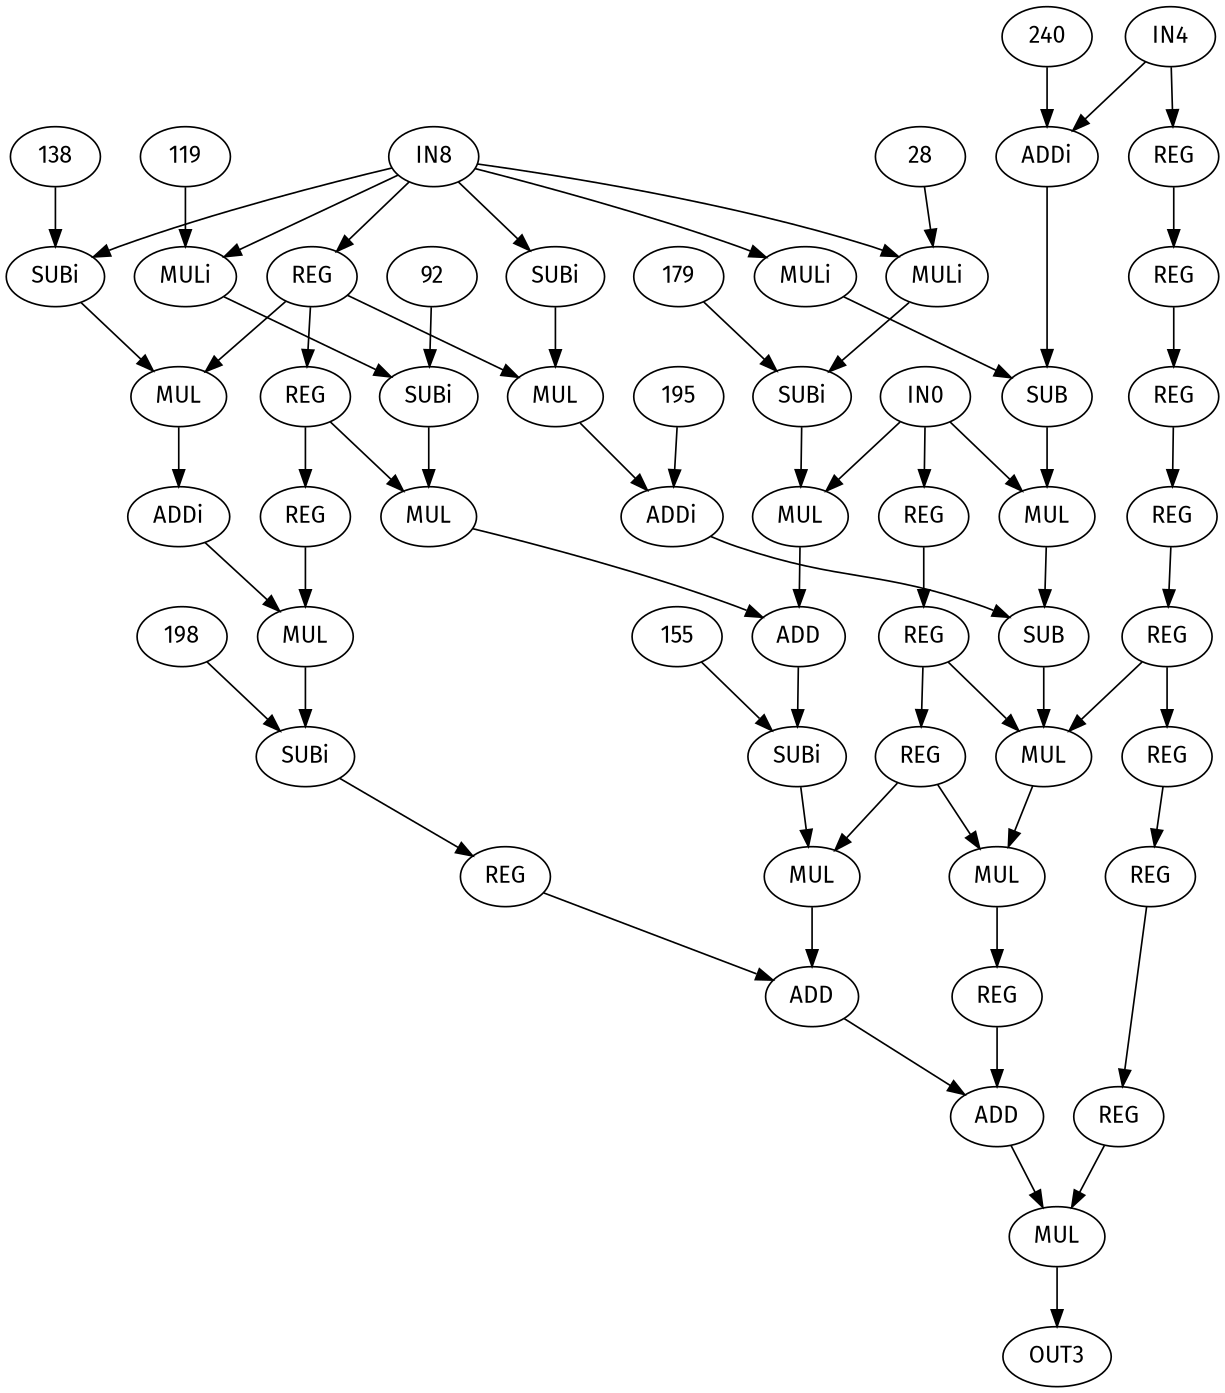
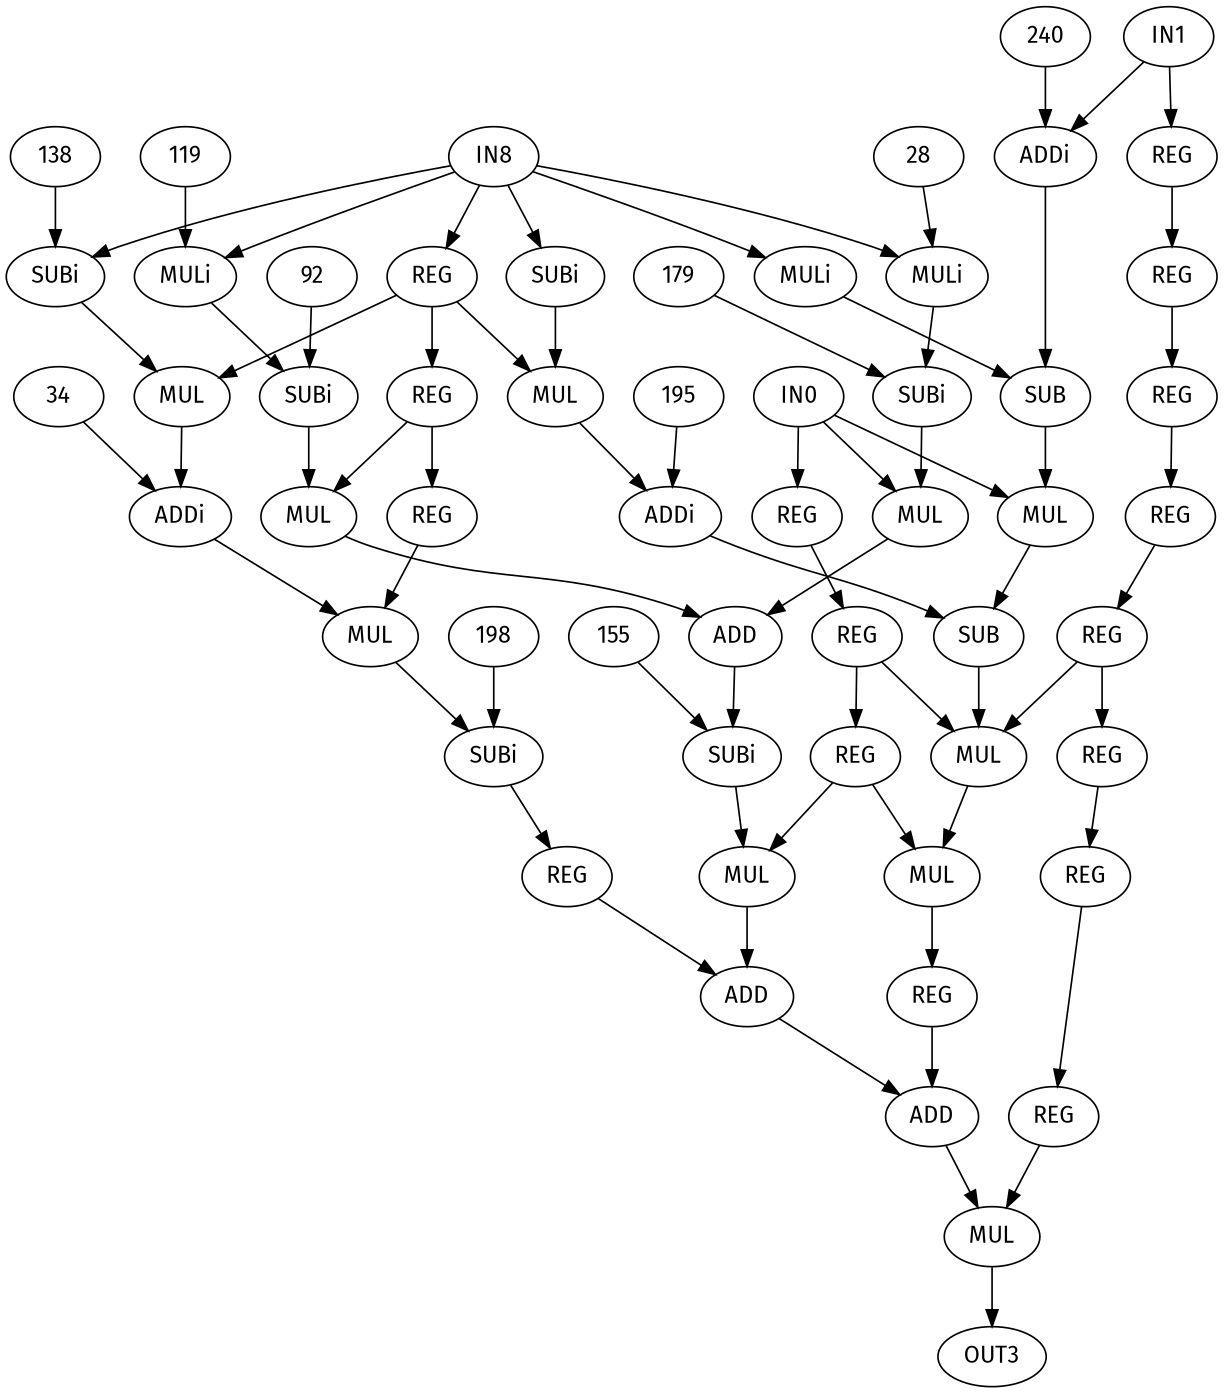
node "IN4": label "IN4" -> "IN1"
node "34": added
